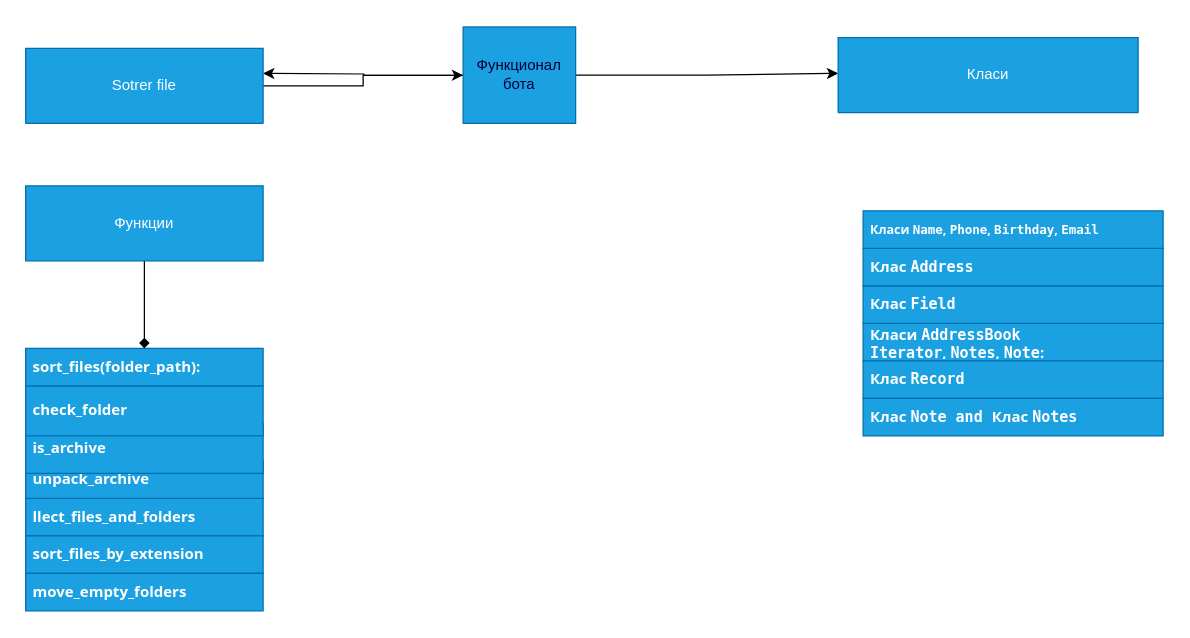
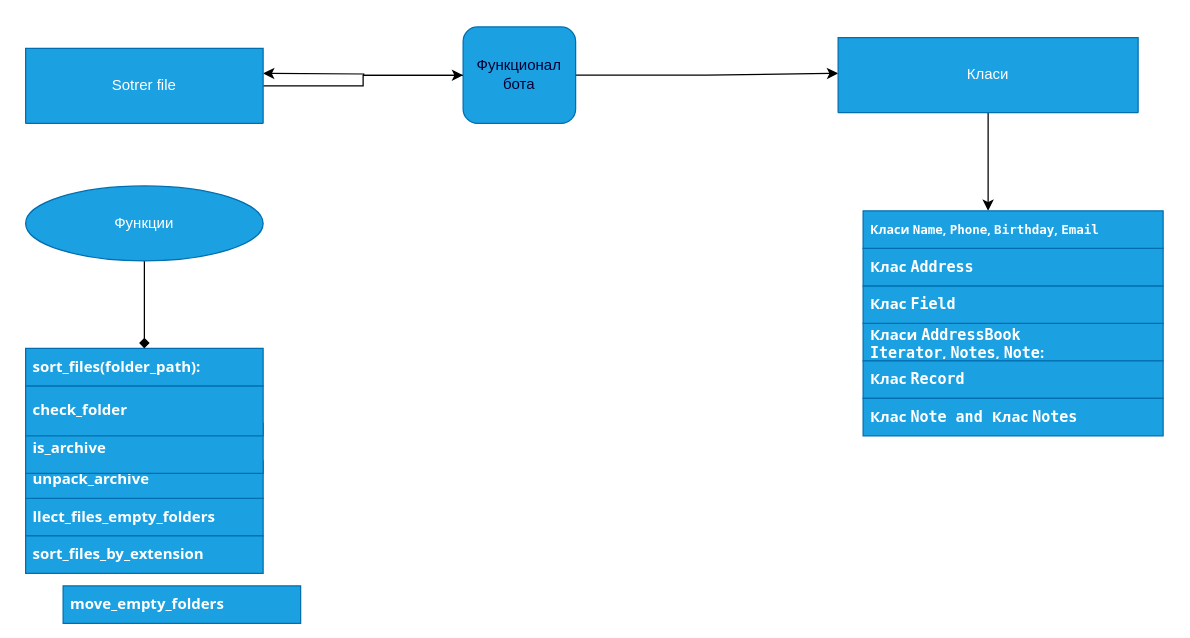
node "Функционал бота": shape rectangle -> rounded rectangle
edge "Класи" -> "Класи Name, Phone, Birthday, Email": added
node "Функции": shape rectangle -> ellipse
node "llect_files_and_folders": label "llect_files_and_folders" -> "llect_files_empty_folders"
node "move_empty_folders": moved (144, 592) -> (182, 604)
